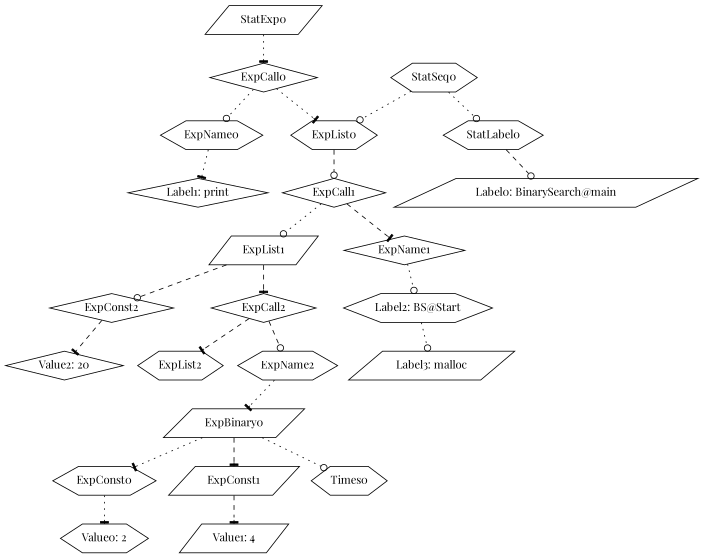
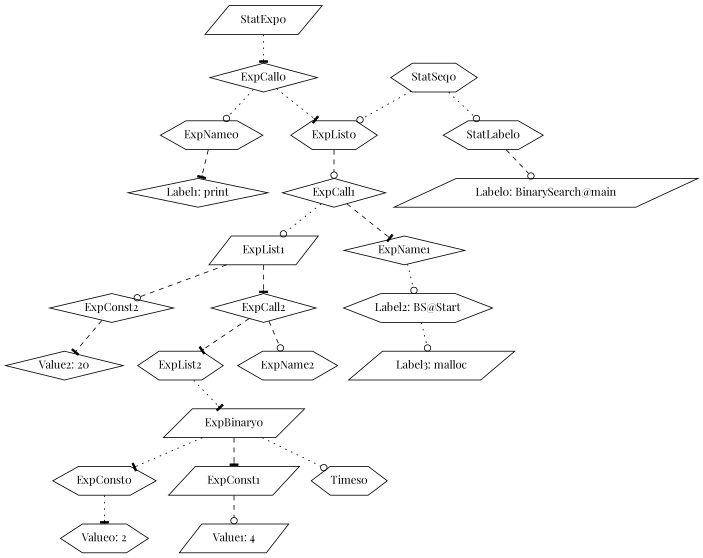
edge "ExpName0" -> "Label1: print": style dotted -> dashed
edge "ExpName2" -> "ExpBinary0": now "ExpList2" -> "ExpBinary0"
edge "ExpConst1" -> "Value1: 4": arrowhead tee -> odot
